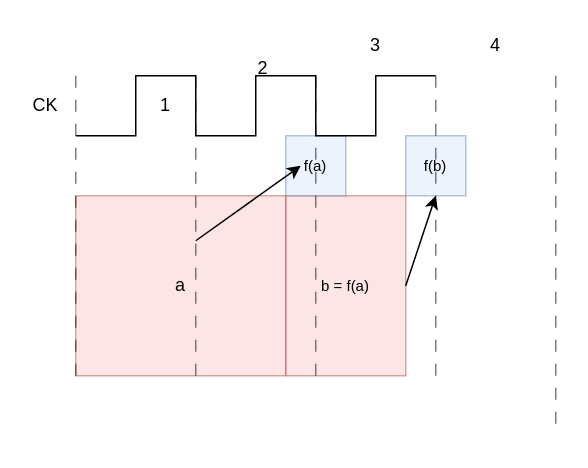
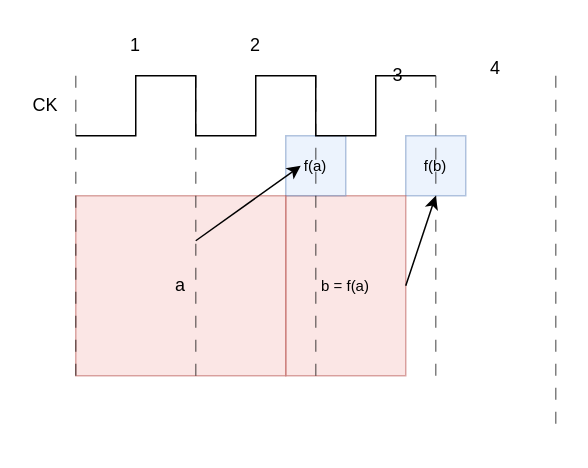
node "3": moved (376, 46) -> (398, 76)
node "4": moved (496, 46) -> (496, 68)
node "2": moved (263, 68) -> (256, 46)
node "1": moved (166, 106) -> (136, 46)
